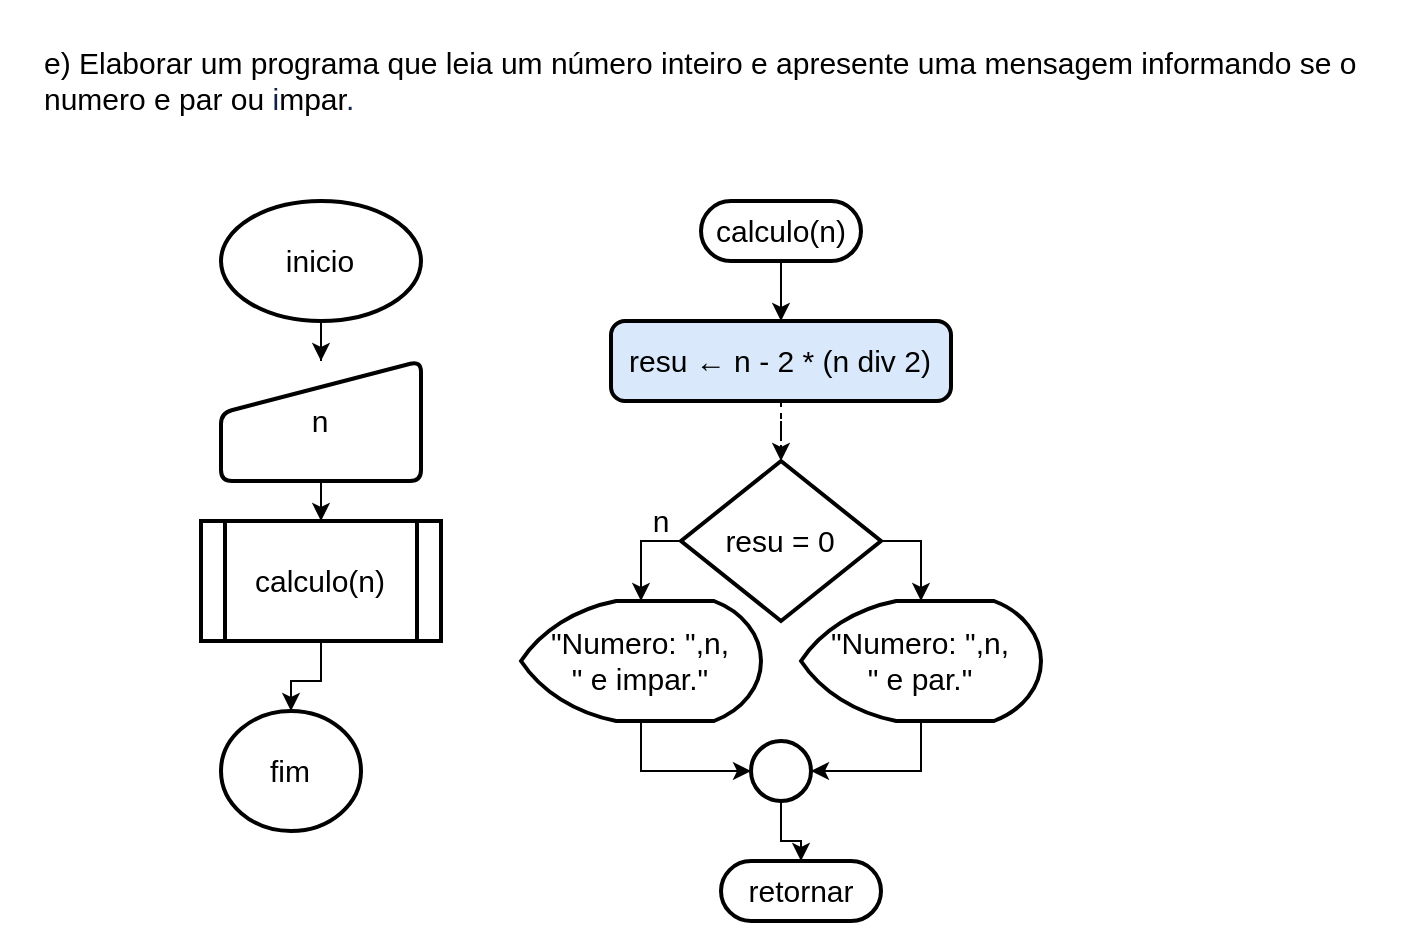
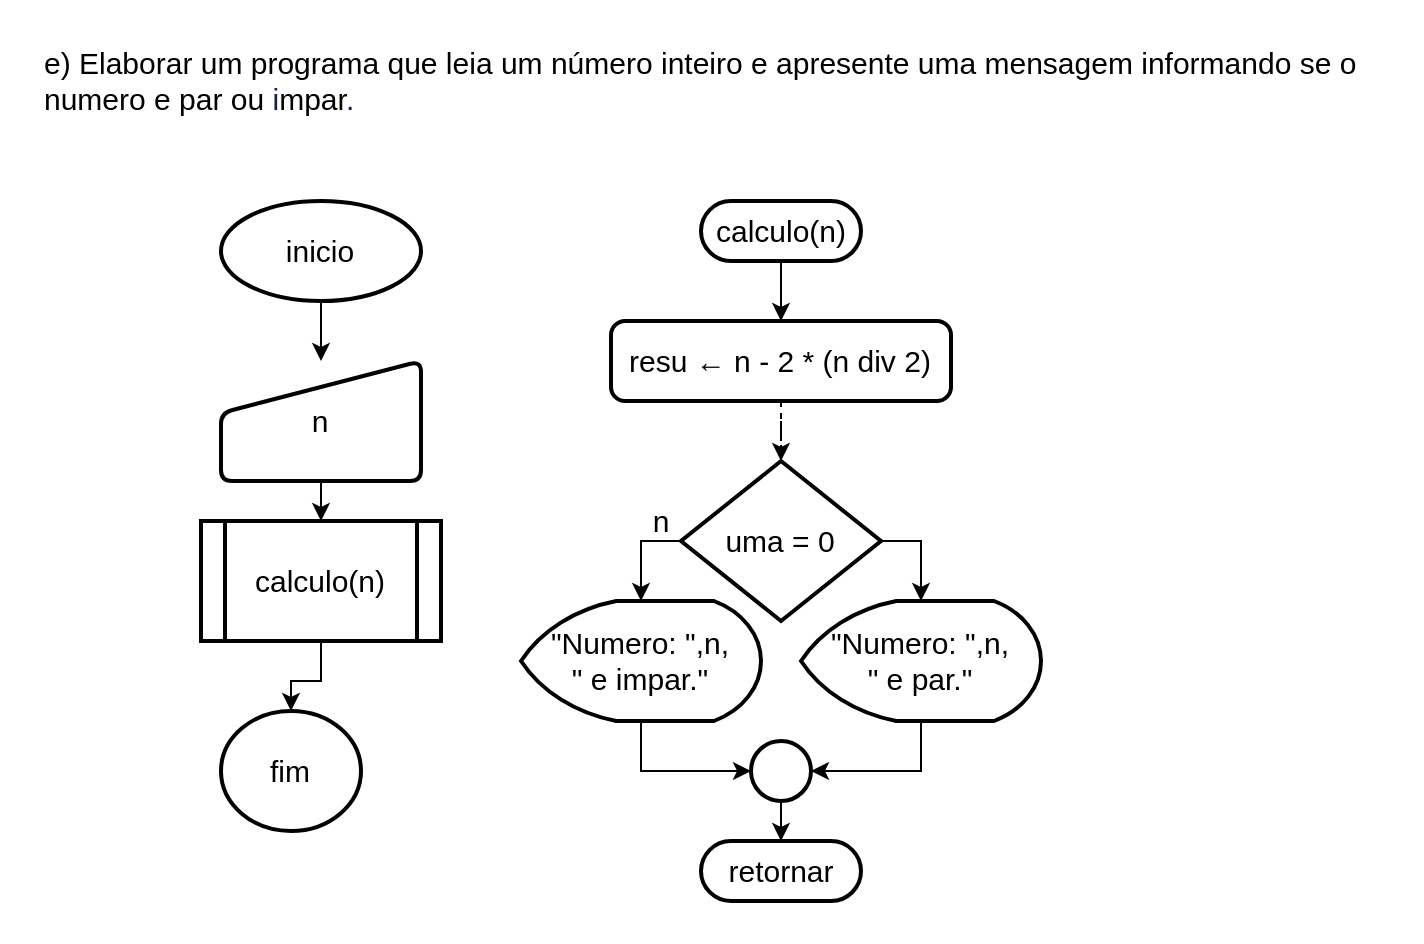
node "inicio": size 200x120 -> 200x100
node "resu ← n - 2 * (n div 2)": fillcolor #dae8fc -> #ffffff
node "resu = 0": label "resu = 0" -> "uma = 0"
node "retornar": moved (801, 891) -> (781, 871)
